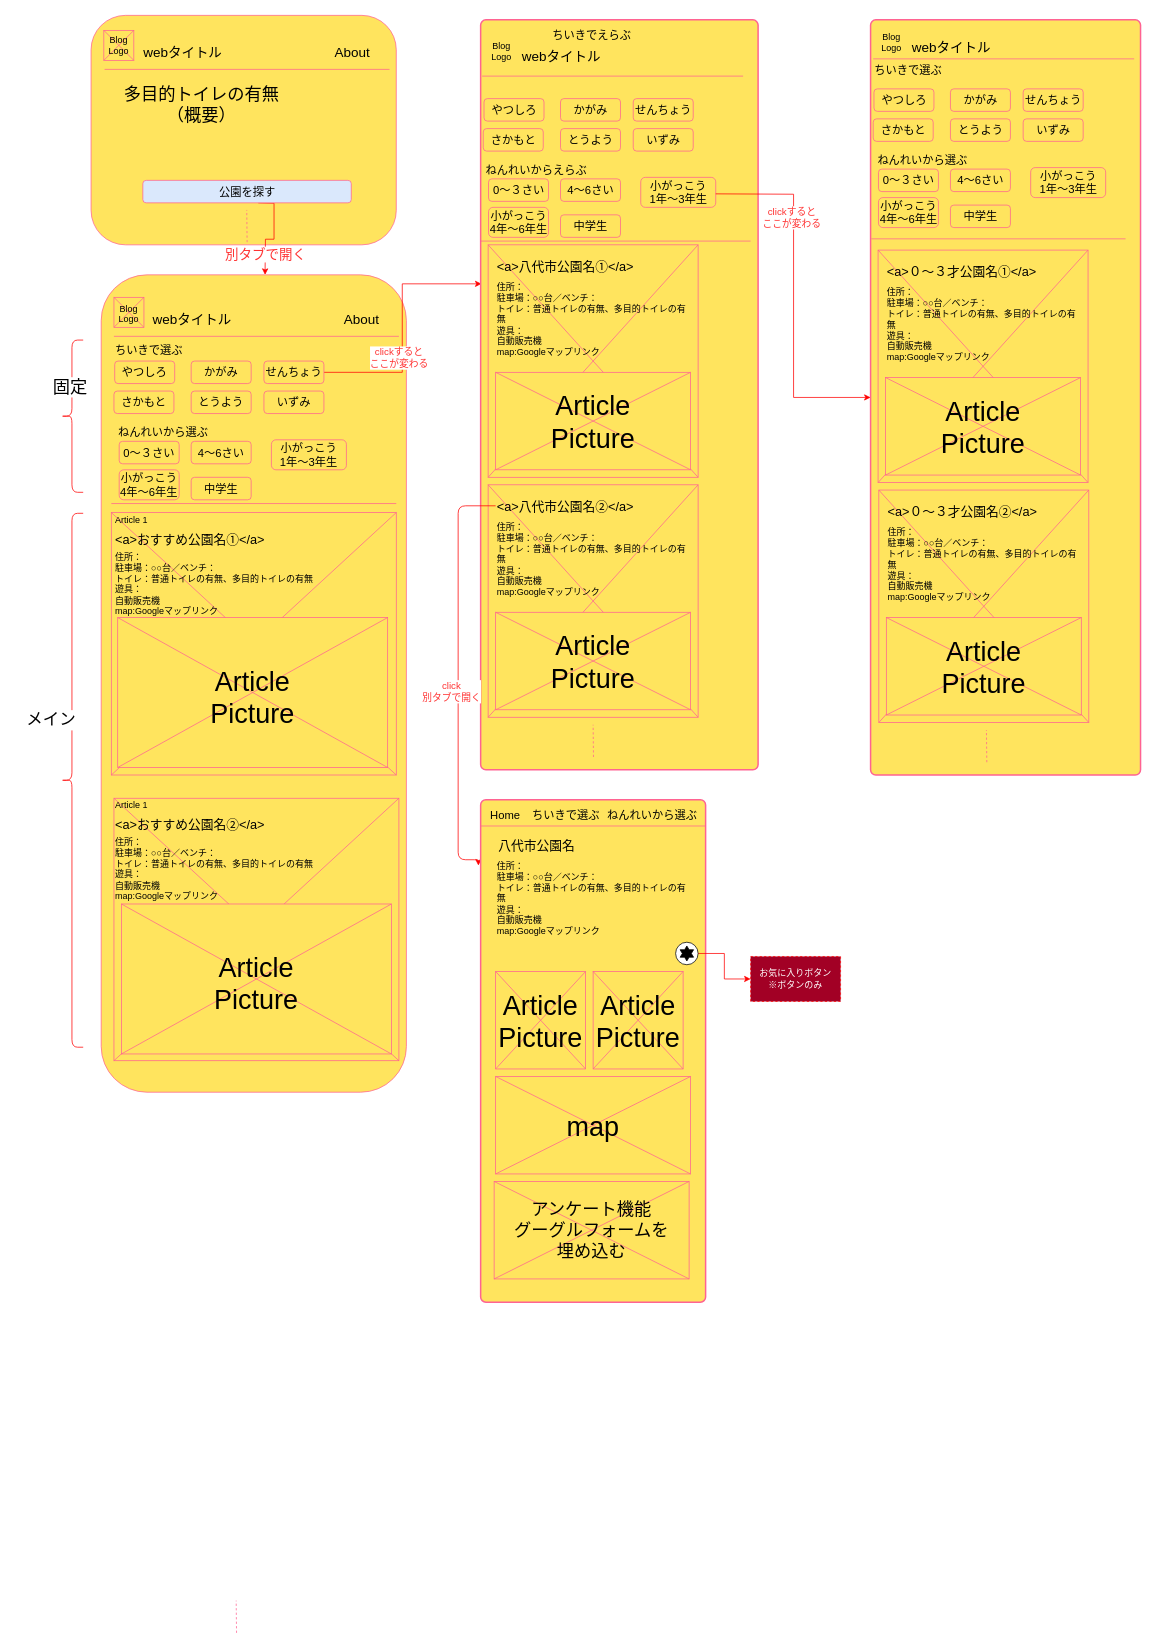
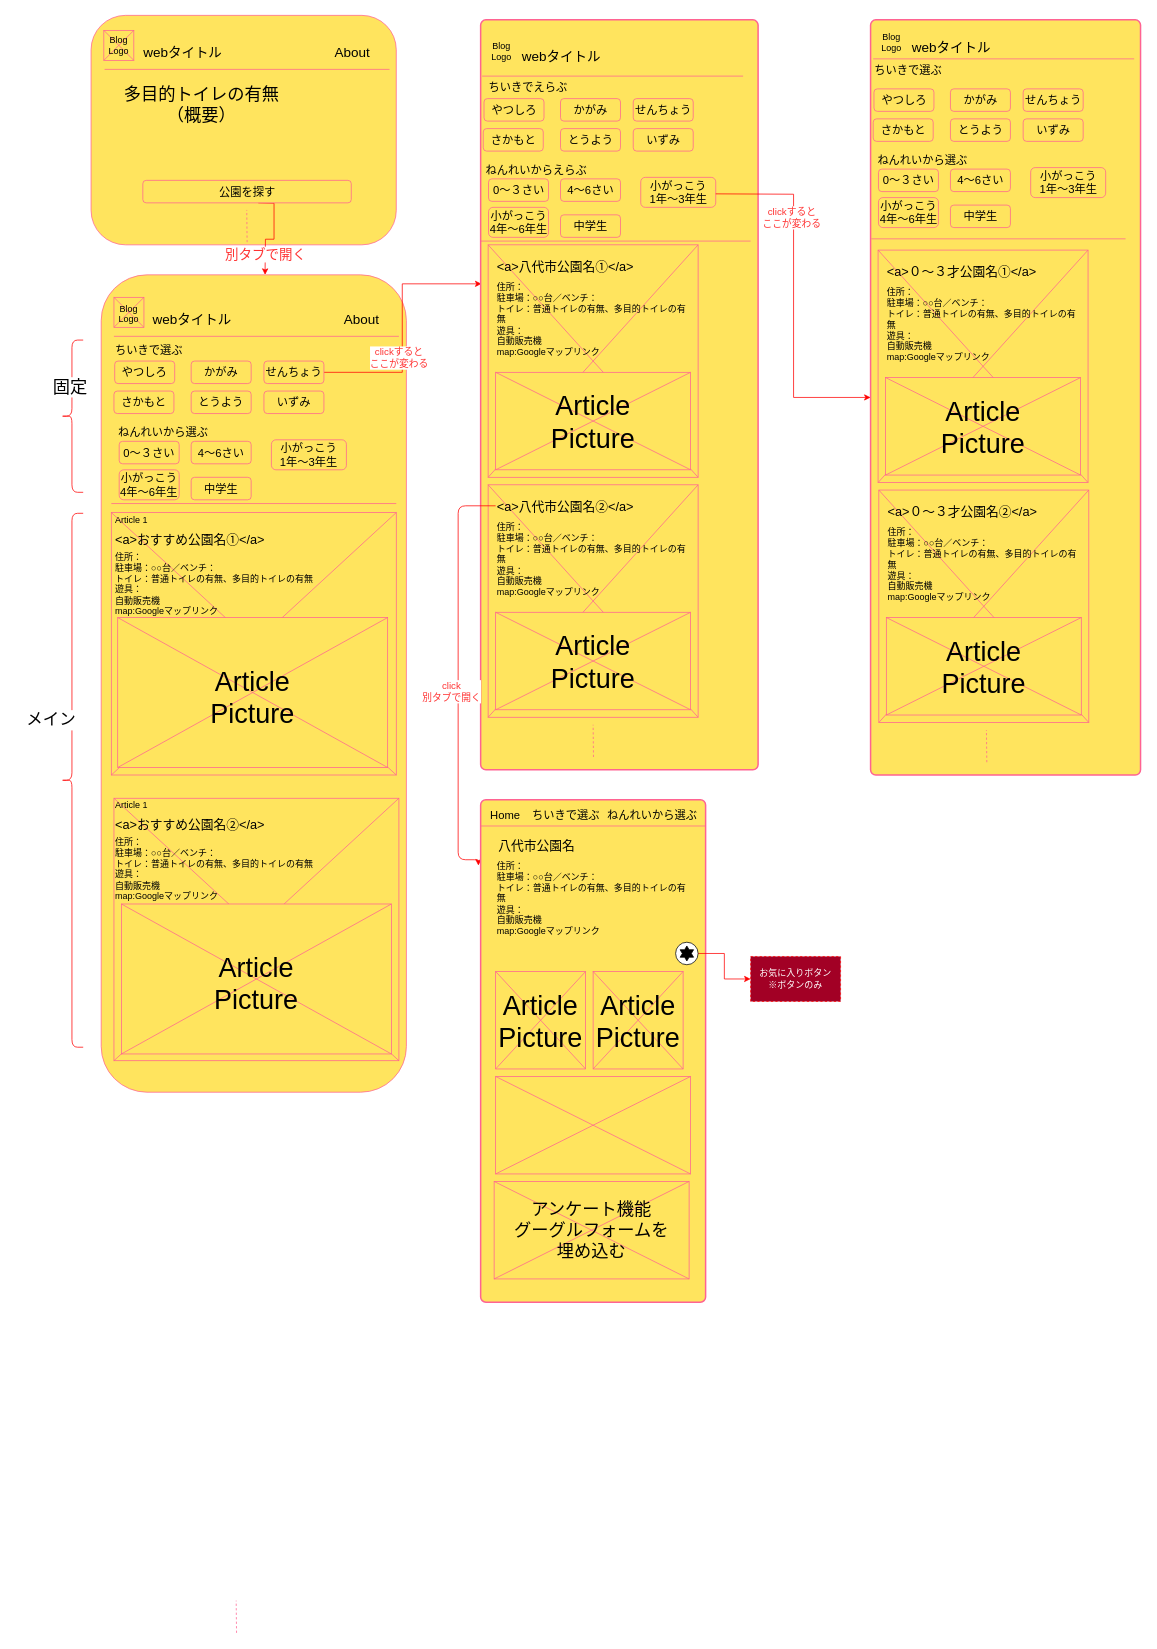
node "ちいきでえらぶ": moved (592, 35) -> (528, 87)
node "公園を探す": fillcolor #dae8fc -> #ffe45e
node "map": removed
